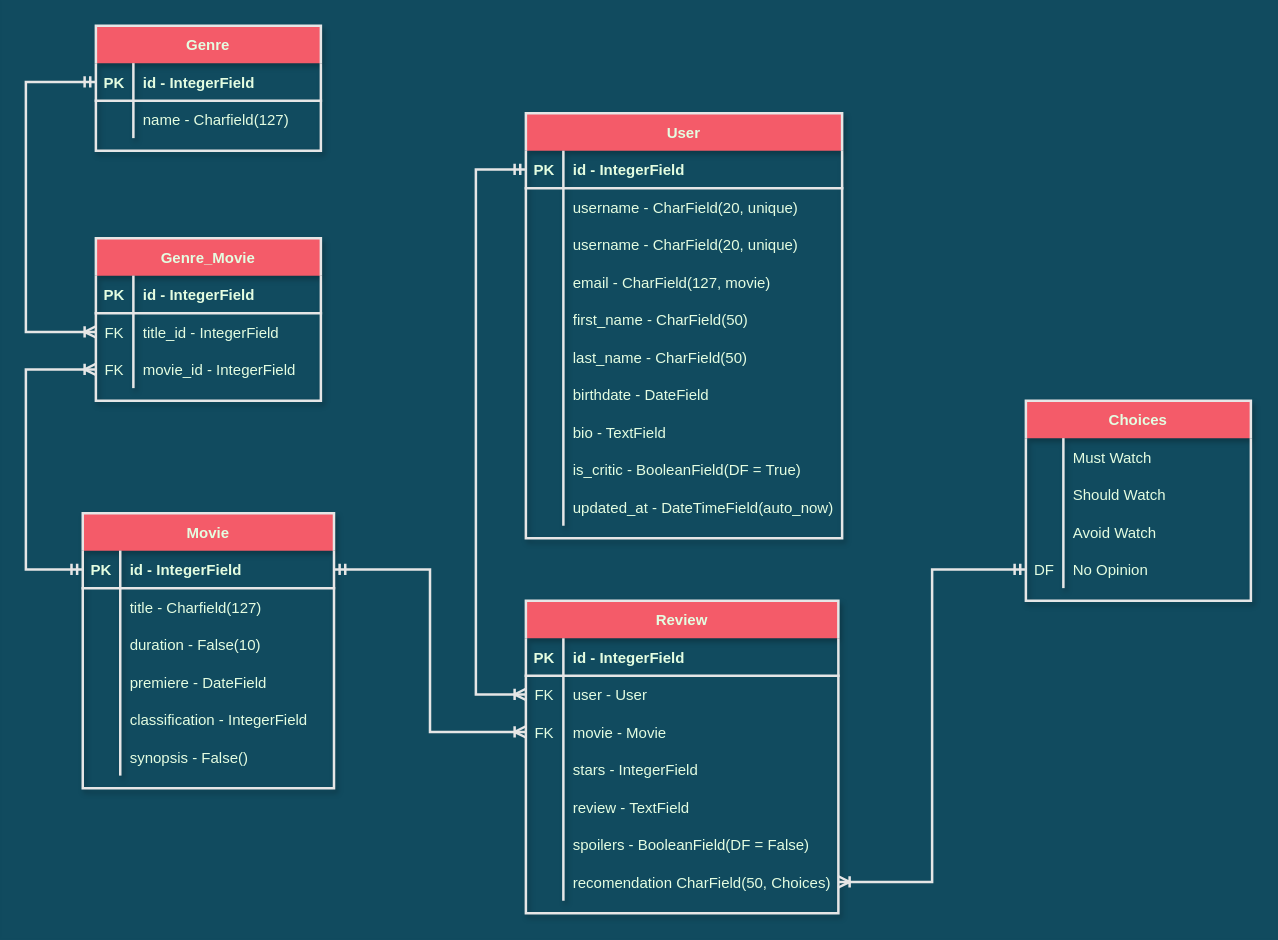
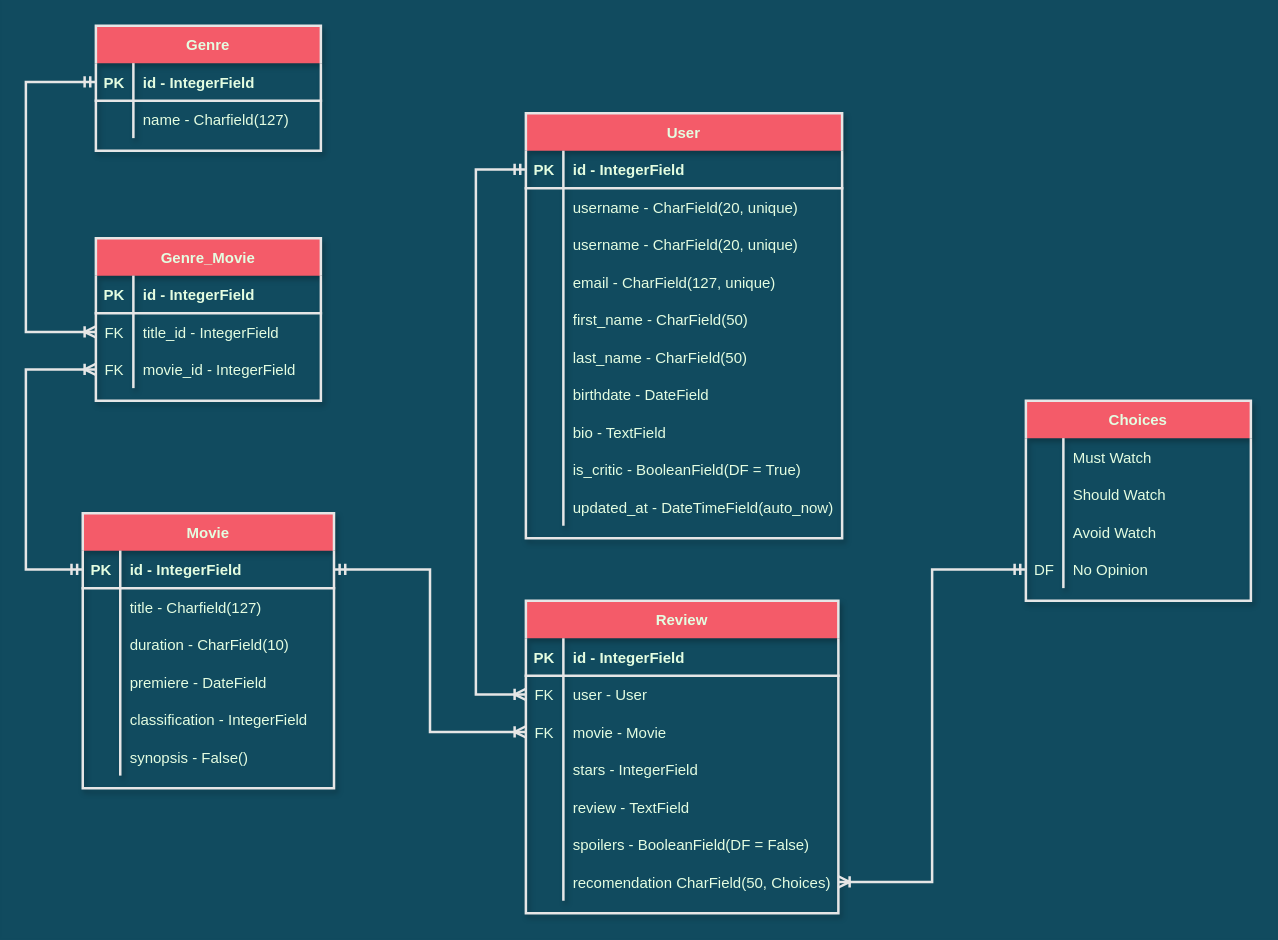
node "email - CharField(127, movie)": label "email - CharField(127, movie)" -> "email - CharField(127, unique)"
node "duration - False(10)": label "duration - False(10)" -> "duration - CharField(10)"
